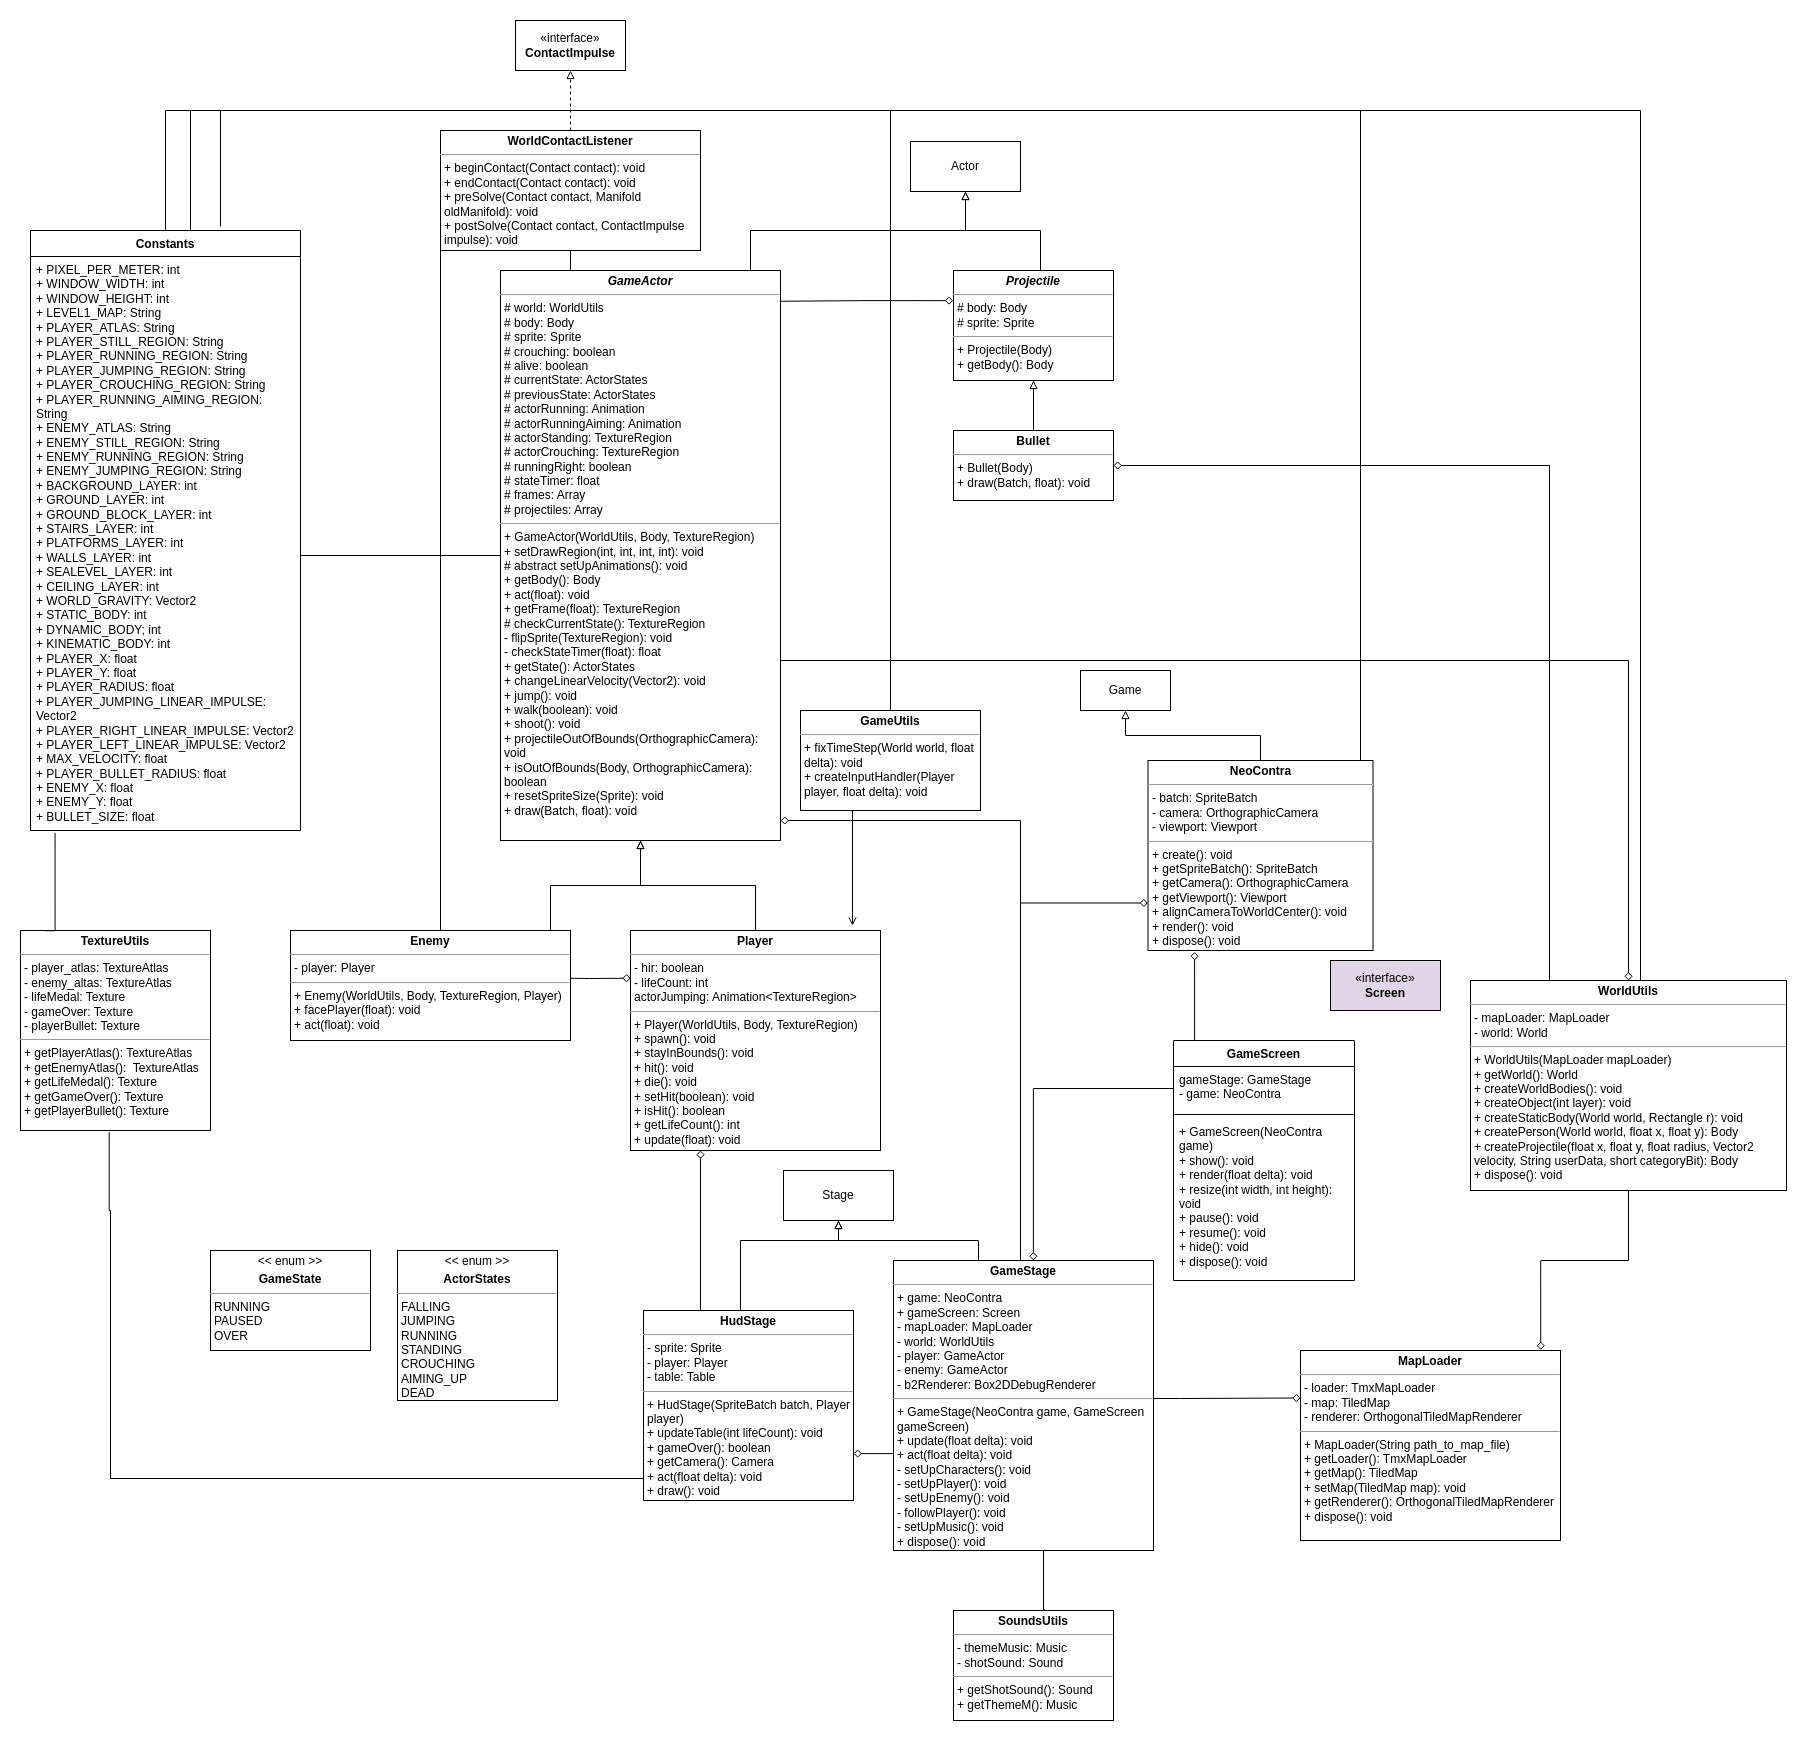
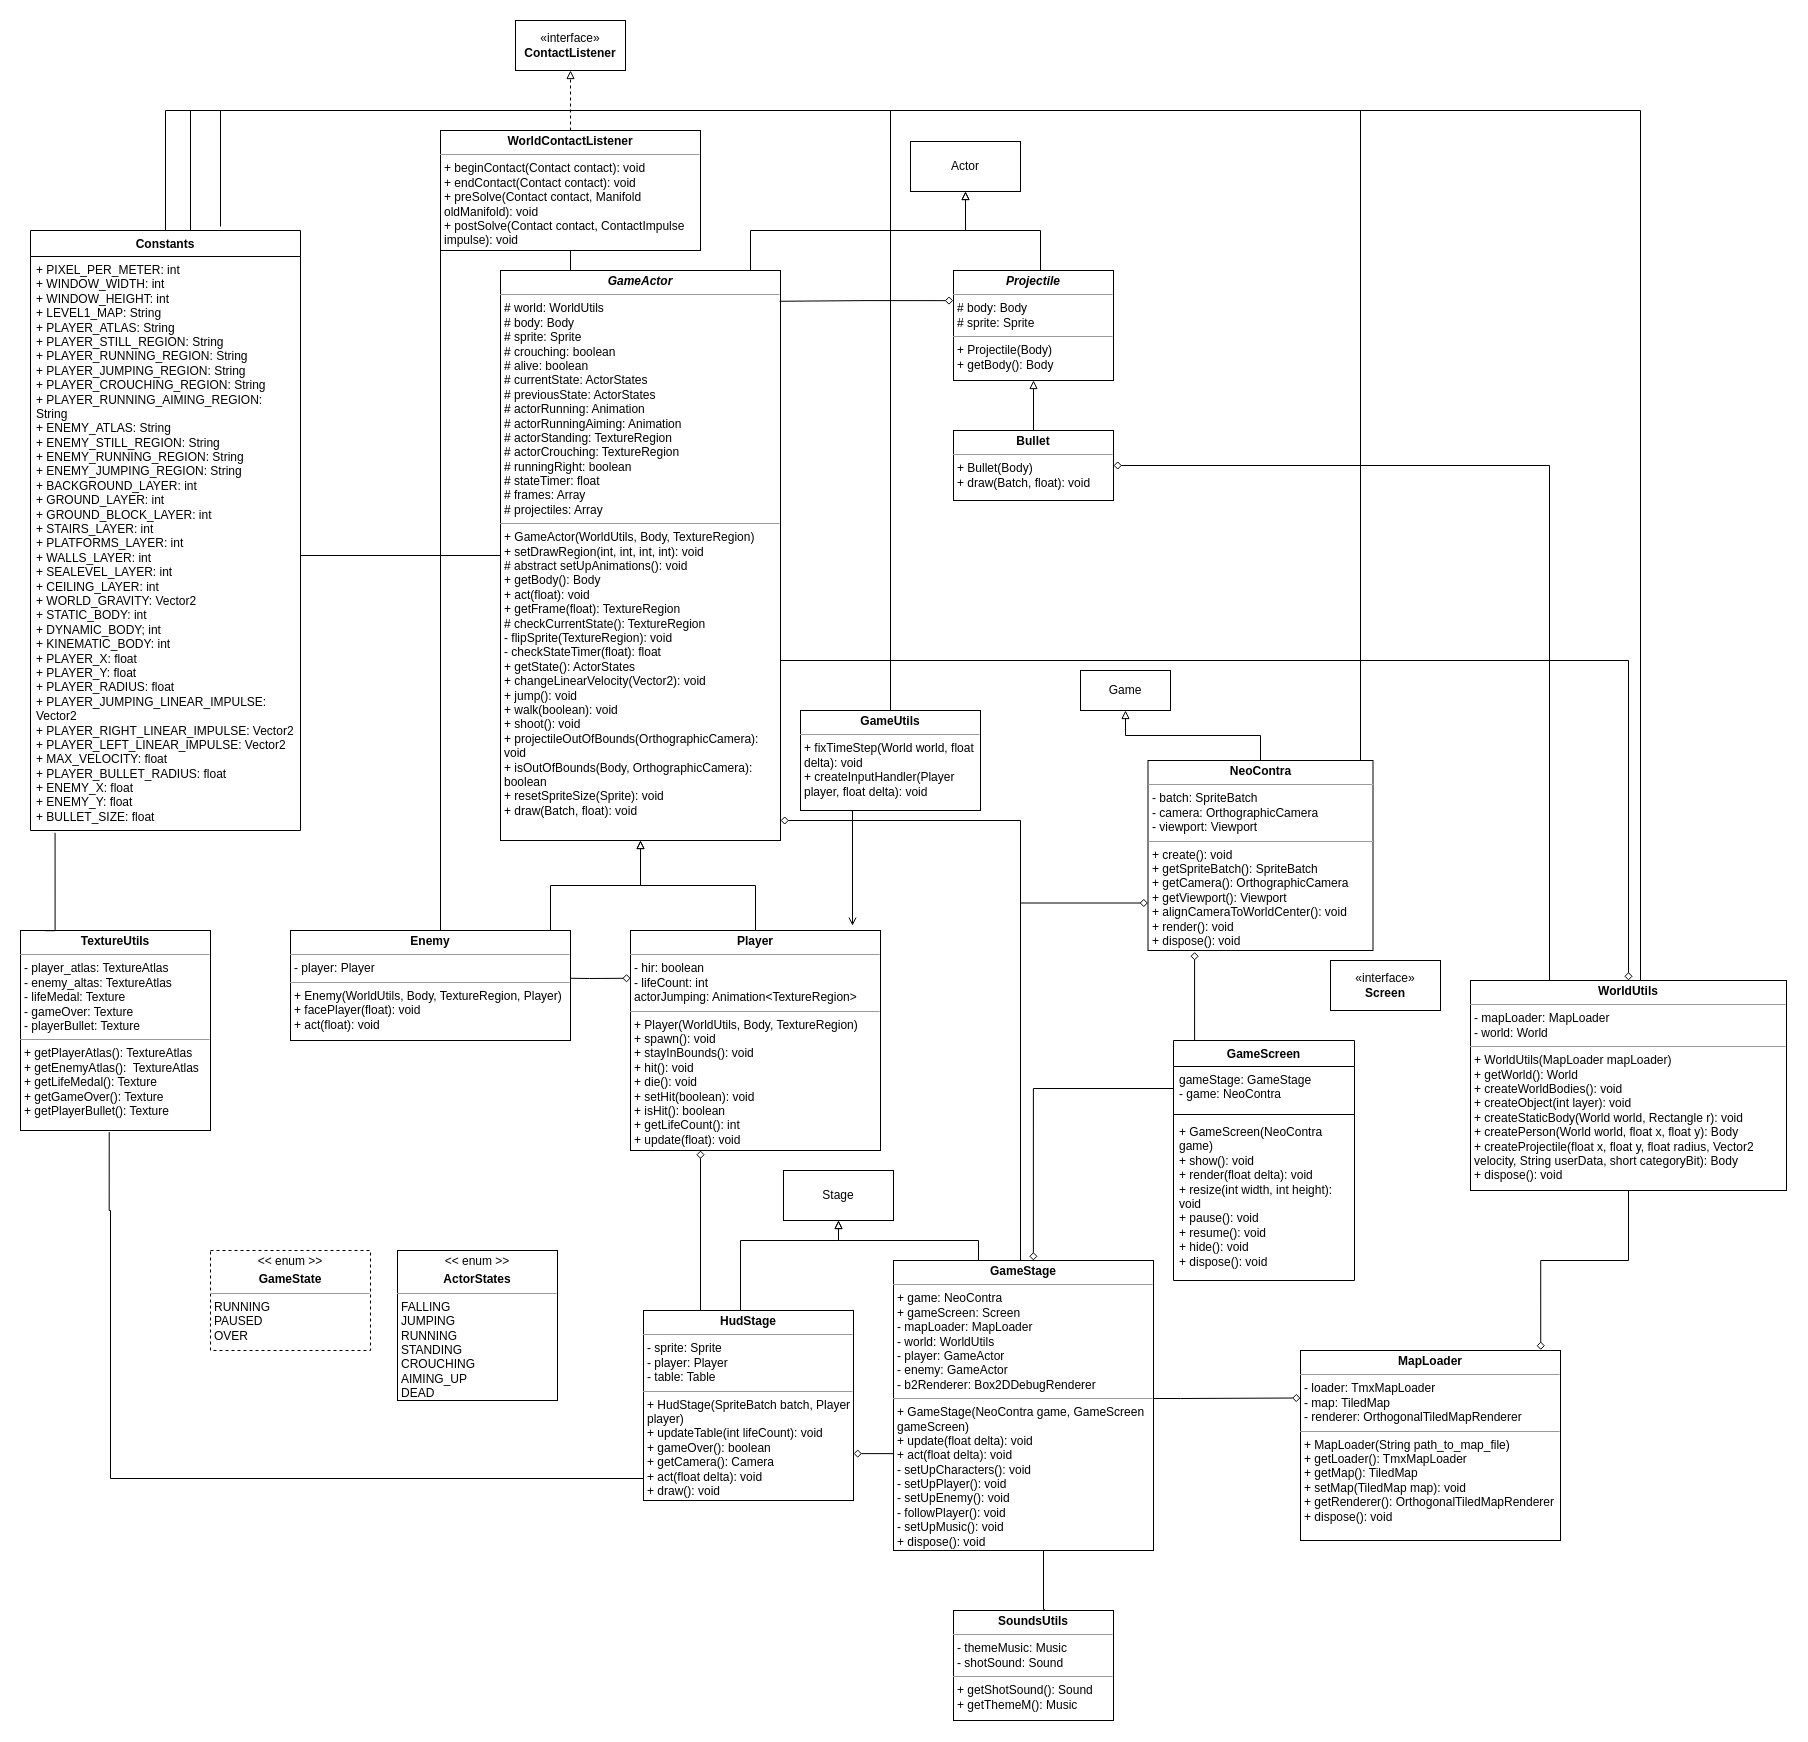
node "«interface» ContactImpulse": label "«interface» ContactImpulse" -> "«interface» ContactListener"
node "«interface» Screen": fillcolor #e1d5e7 -> #ffffff
node "<< enum >> GameState RUNNING PAUSED OVER": style solid -> dashed
